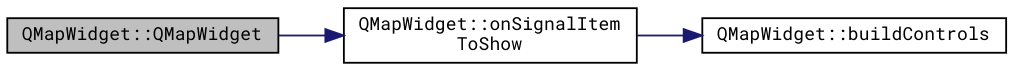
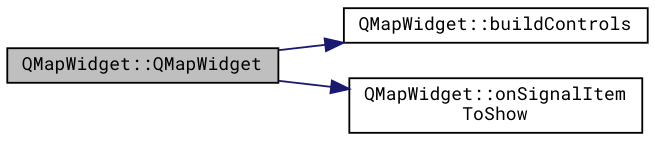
edge "QMapWidget::onSignalItem ToShow" -> "QMapWidget::buildControls": now "QMapWidget::QMapWidget" -> "QMapWidget::buildControls"
